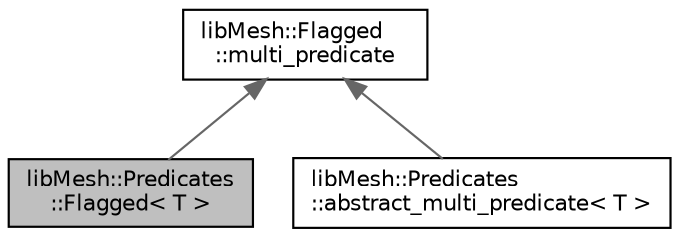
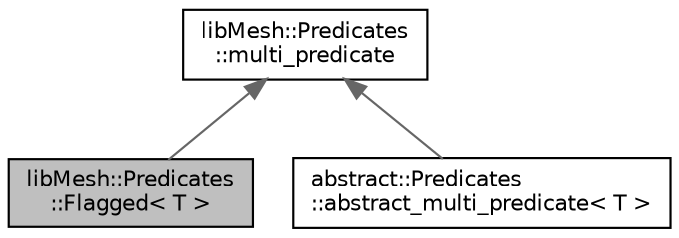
node "libMesh::Flagged ::multi_predicate": label "libMesh::Flagged ::multi_predicate" -> "libMesh::Predicates ::multi_predicate"
node "libMesh::Predicates ::abstract_multi_predicate< T >": label "libMesh::Predicates ::abstract_multi_predicate< T >" -> "abstract::Predicates ::abstract_multi_predicate< T >"
